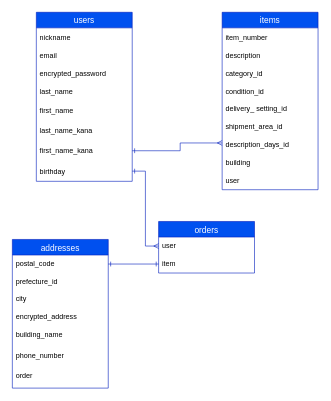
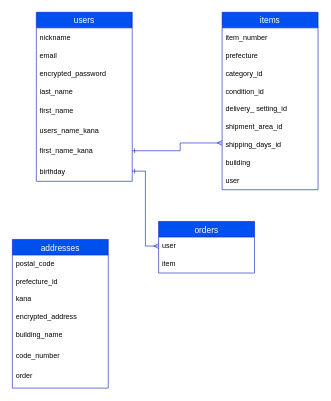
node "description": label "description" -> "prefecture"
node "last_name_kana": label "last_name_kana" -> "users_name_kana"
node "description_days_id": label "description_days_id" -> "shipping_days_id"
edge "postal_code" -- "item": removed
node "city": label "city" -> "kana"
node "phone_number": label "phone_number" -> "code_number"
